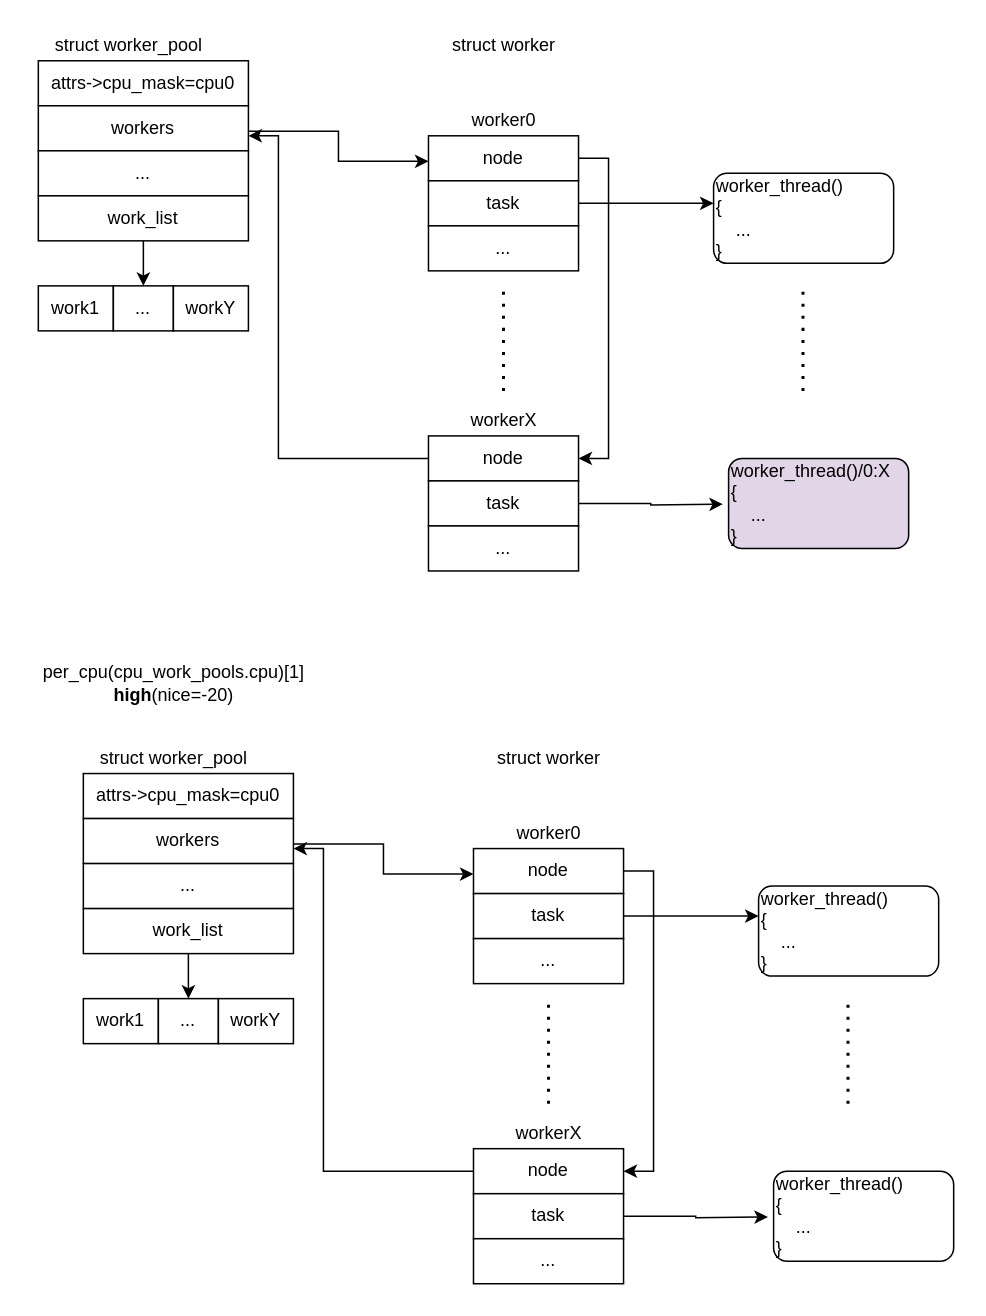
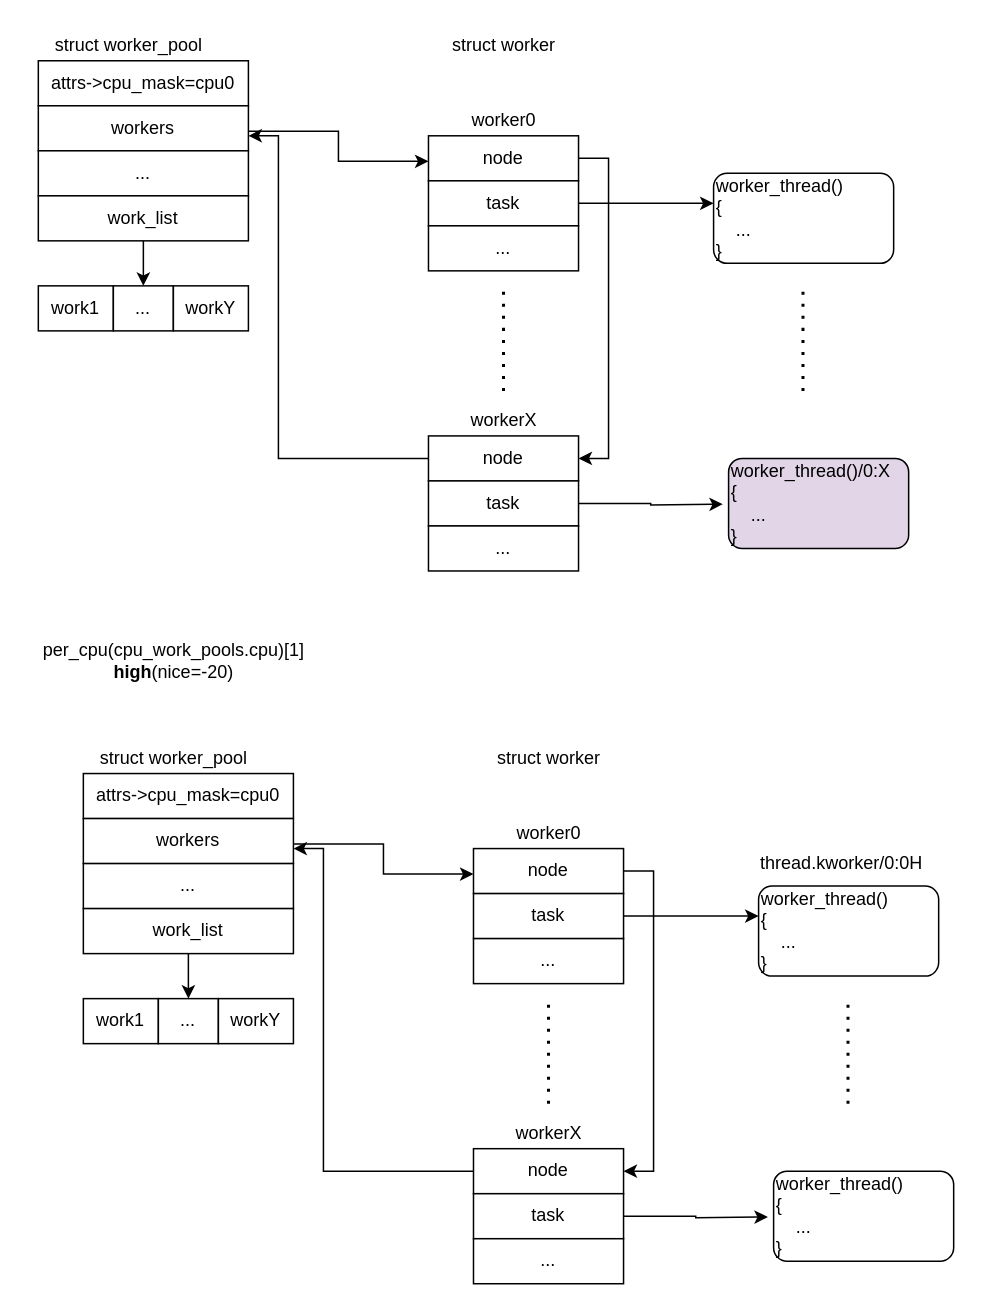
node "per_cpu(cpu_work_pools.cpu)[1] high(nice=-20)": moved (173, 683) -> (173, 661)
node "thread.kworker/0:0H": added
